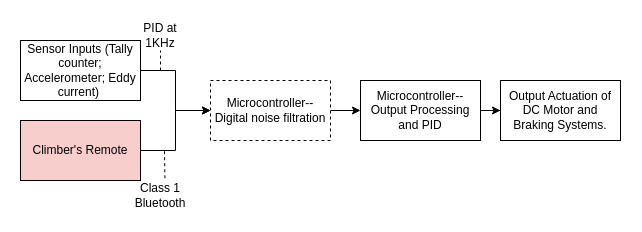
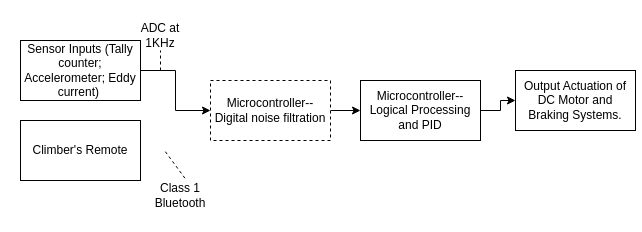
node "PID at 1KHz": label "PID at 1KHz" -> "ADC at 1KHz"
node "Microcontroller--Output Processing and PID": label "Microcontroller--Output Processing and PID" -> "Microcontroller--Logical Processing and PID"
node "Output Actuation of DC Motor and Braking Systems.": moved (561, 111) -> (576, 101)
edge "Climber's Remote" -> "Microcontroller--Digital noise filtration": removed
node "Climber's Remote": fillcolor #f8cecc -> #ffffff
node "Class 1 Bluetooth": moved (161, 196) -> (181, 196)
